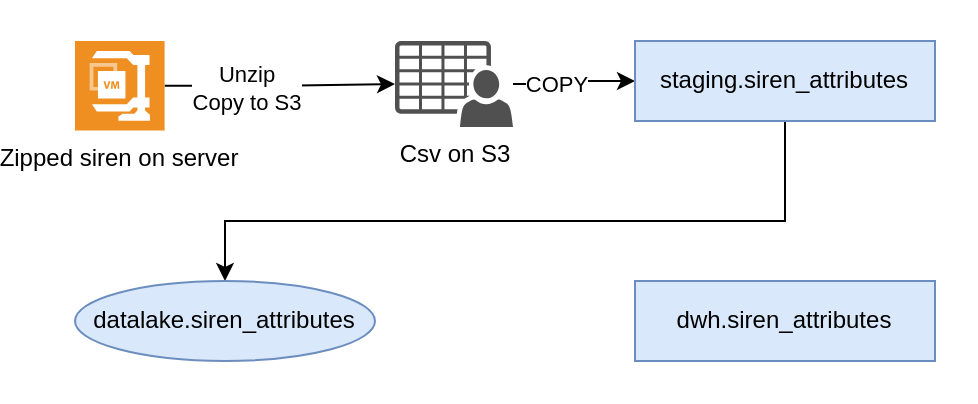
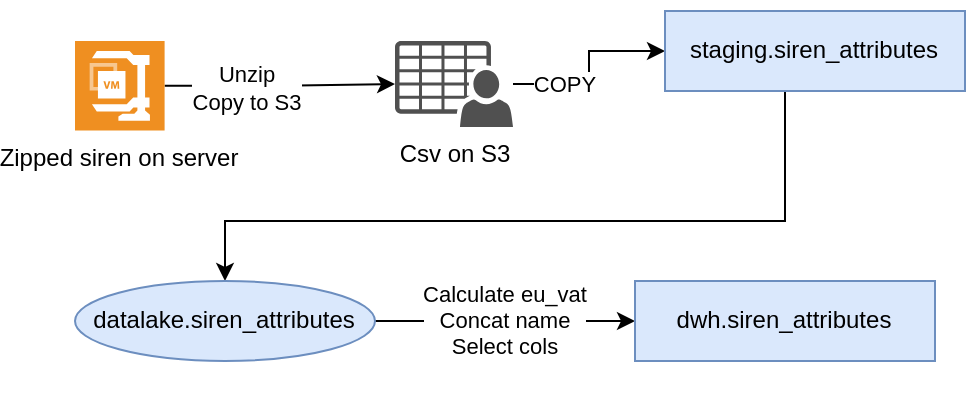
node "staging.siren_attributes": moved (785, 81) -> (815, 51)
edge "datalake.siren_attributes" -> "dwh.siren_attributes": added, label "Calculate eu_vat Concat name Select cols"
